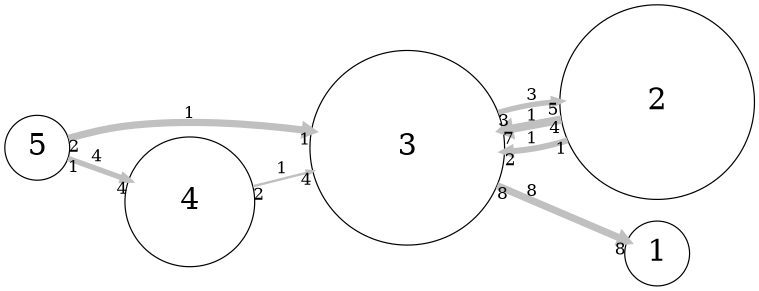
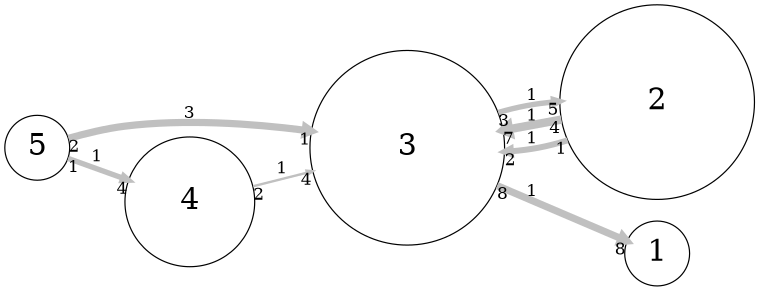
edge "3" -> "2": label "3" -> "1"
edge "5" -> "3": label "1" -> "3"
edge "5" -> "4": label "4" -> "1"
edge "3" -> "1": label "8" -> "1"
